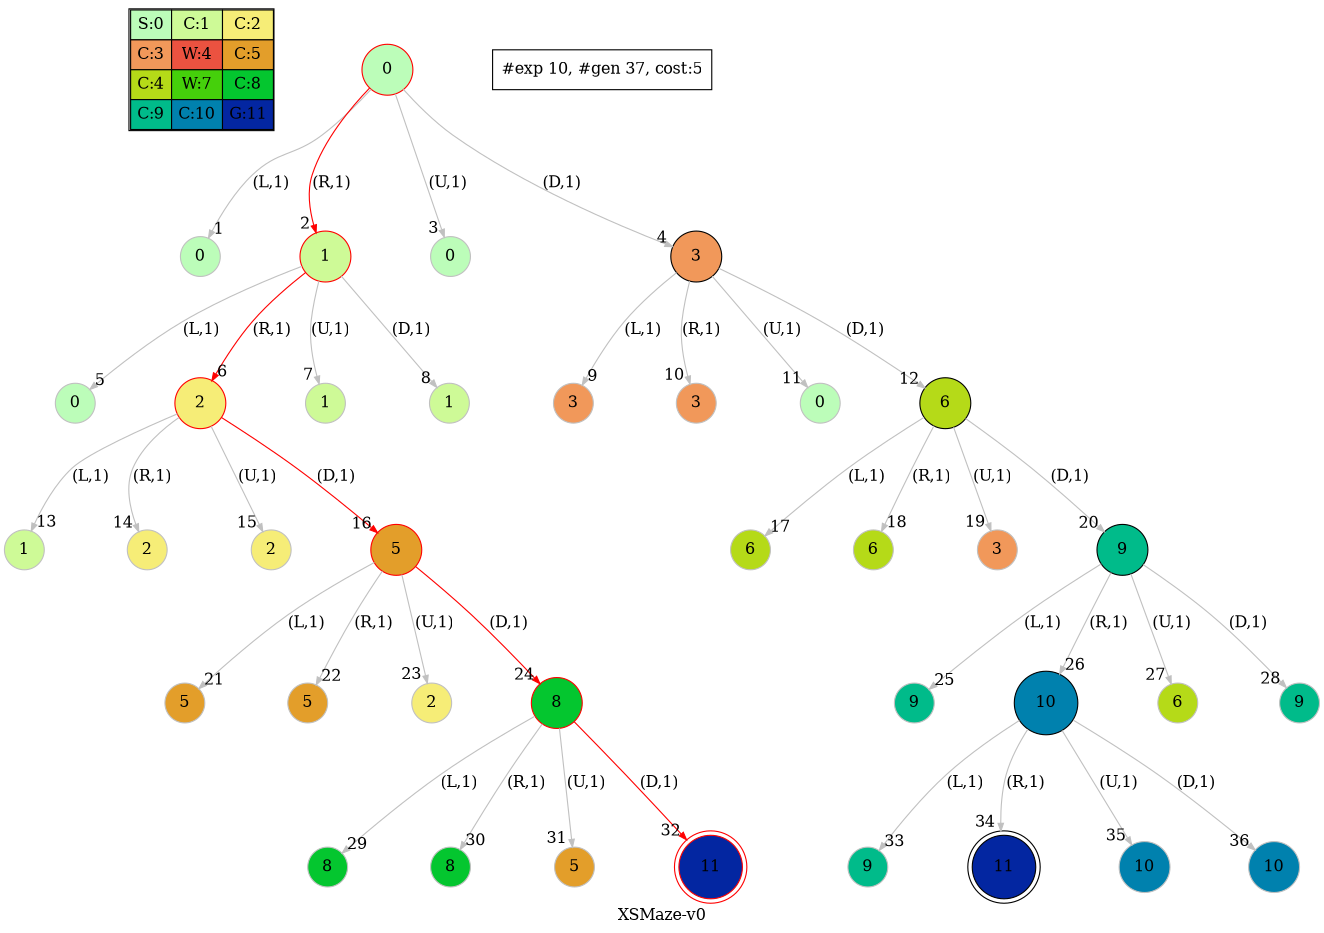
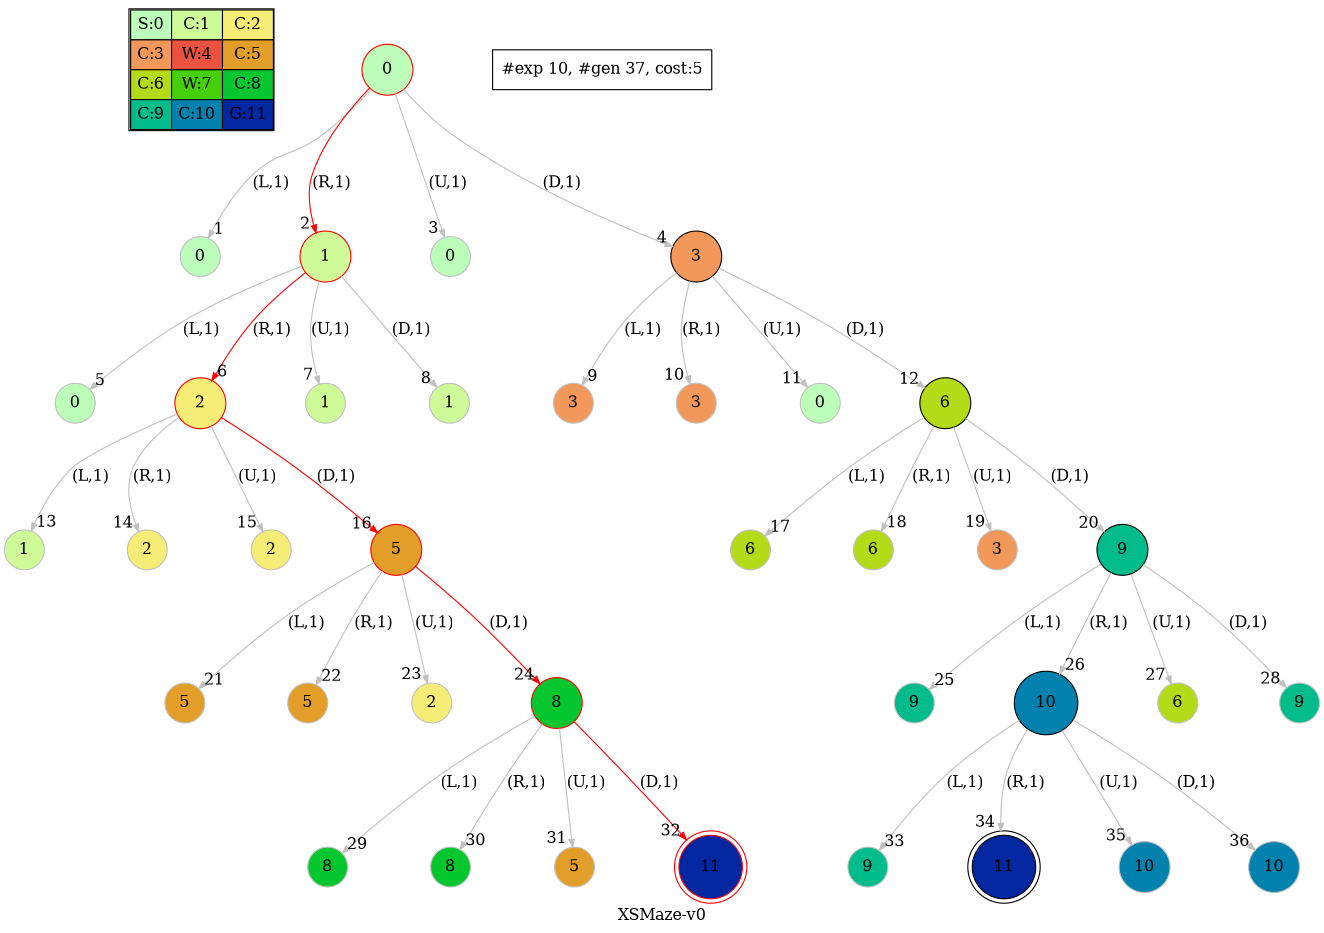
node "S:0": text "C:4" -> "C:6"
